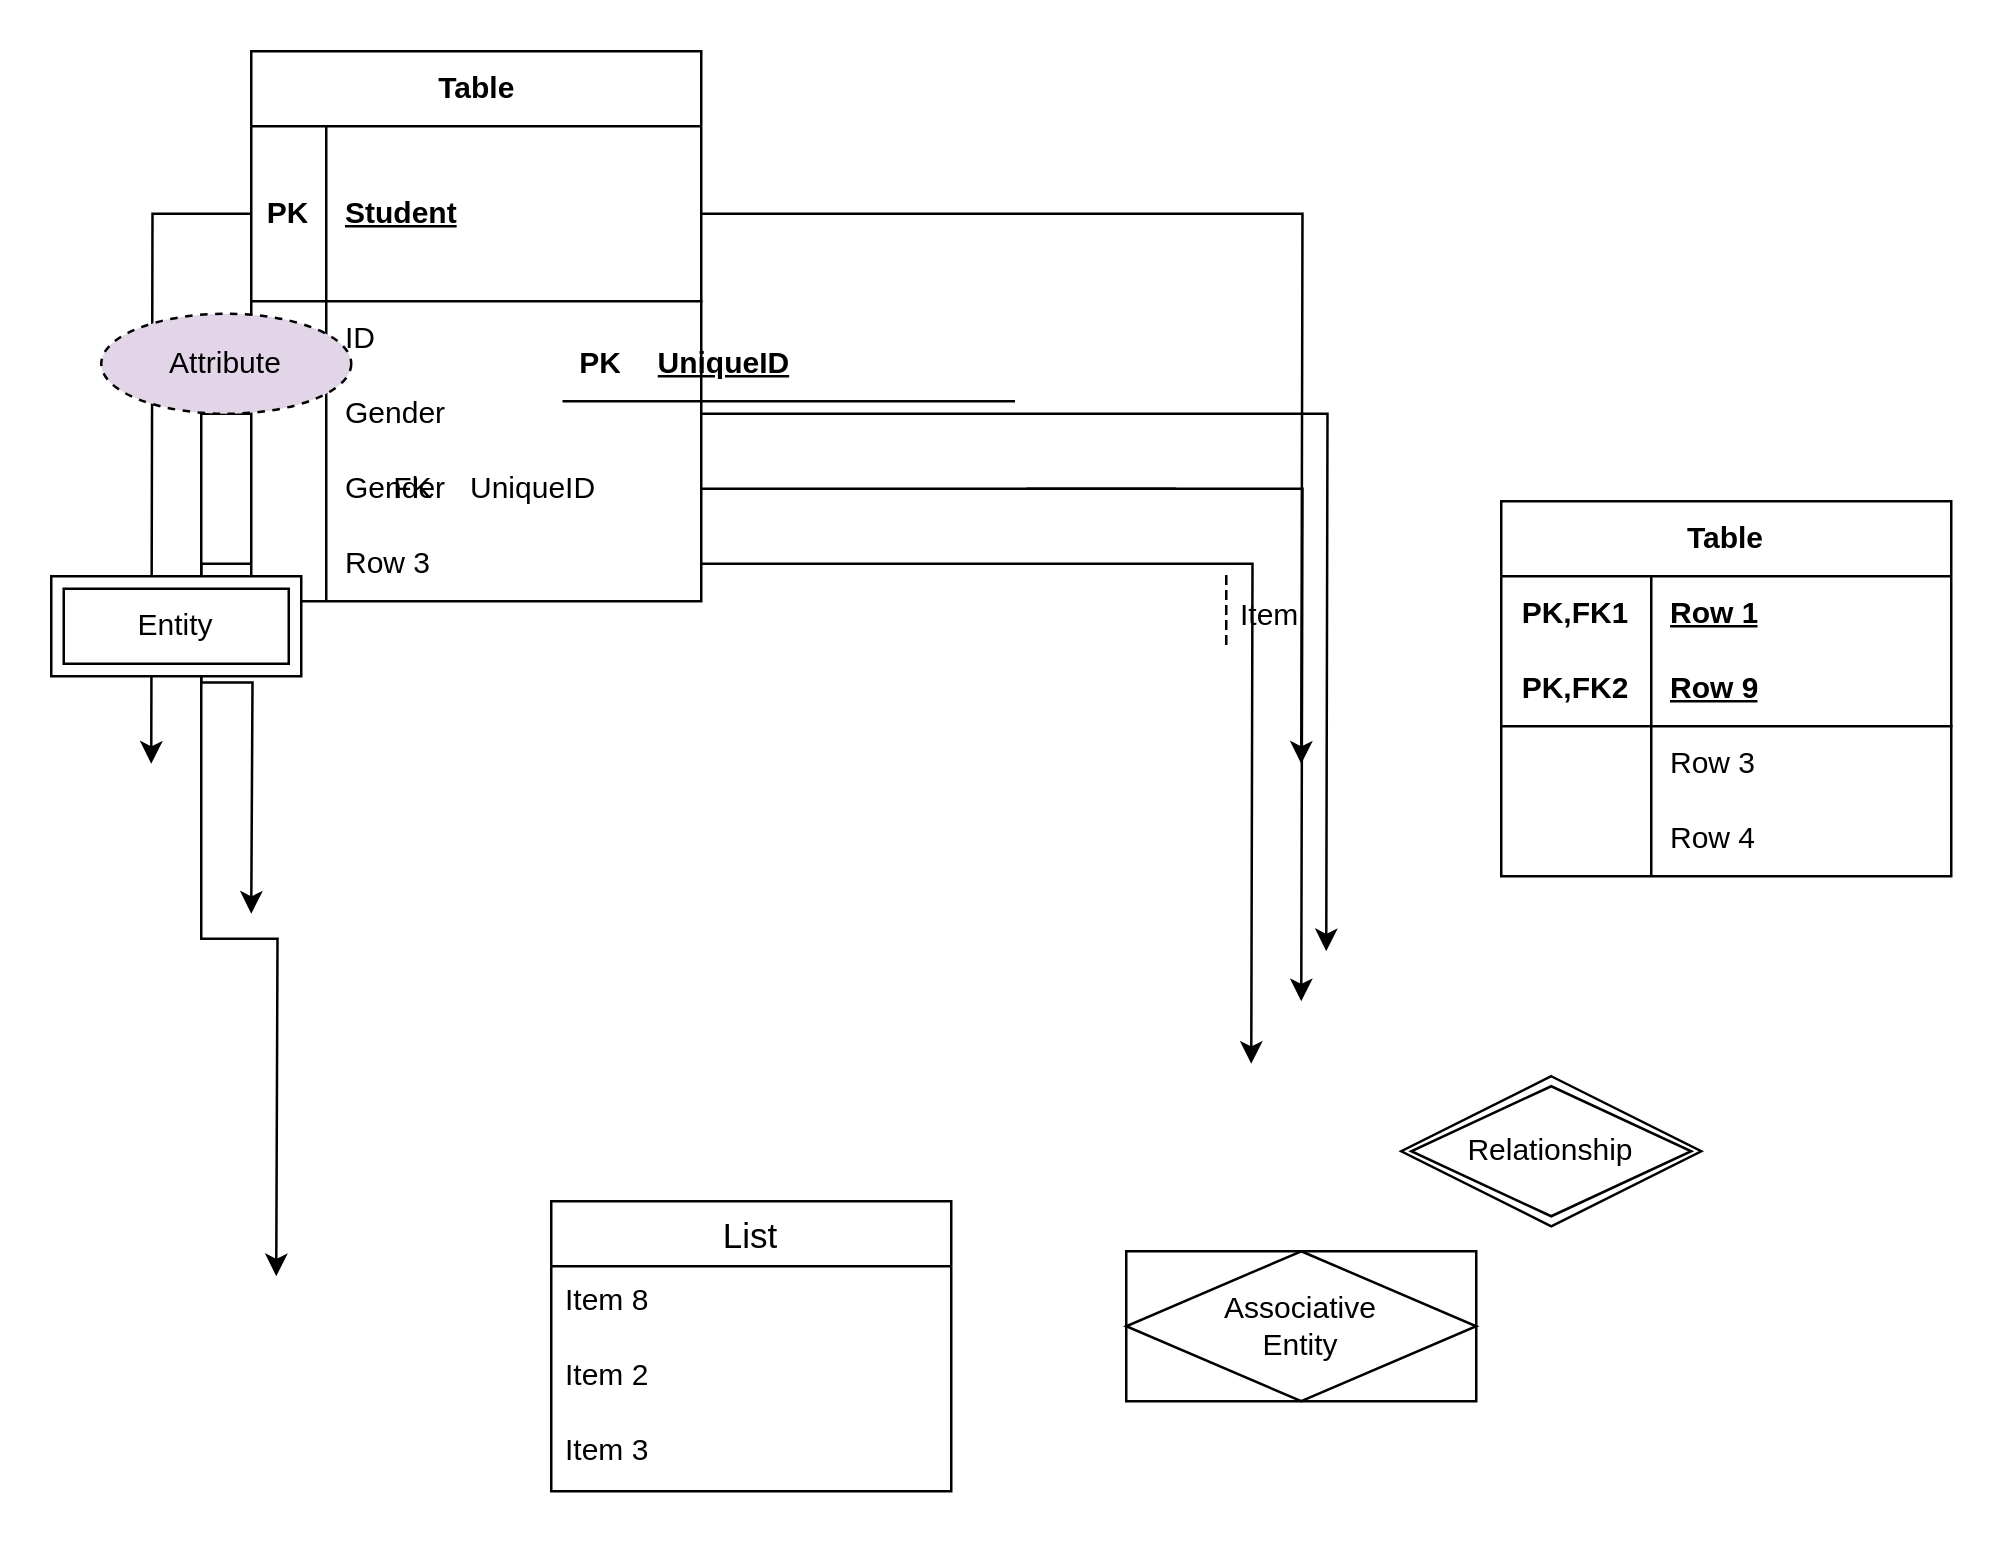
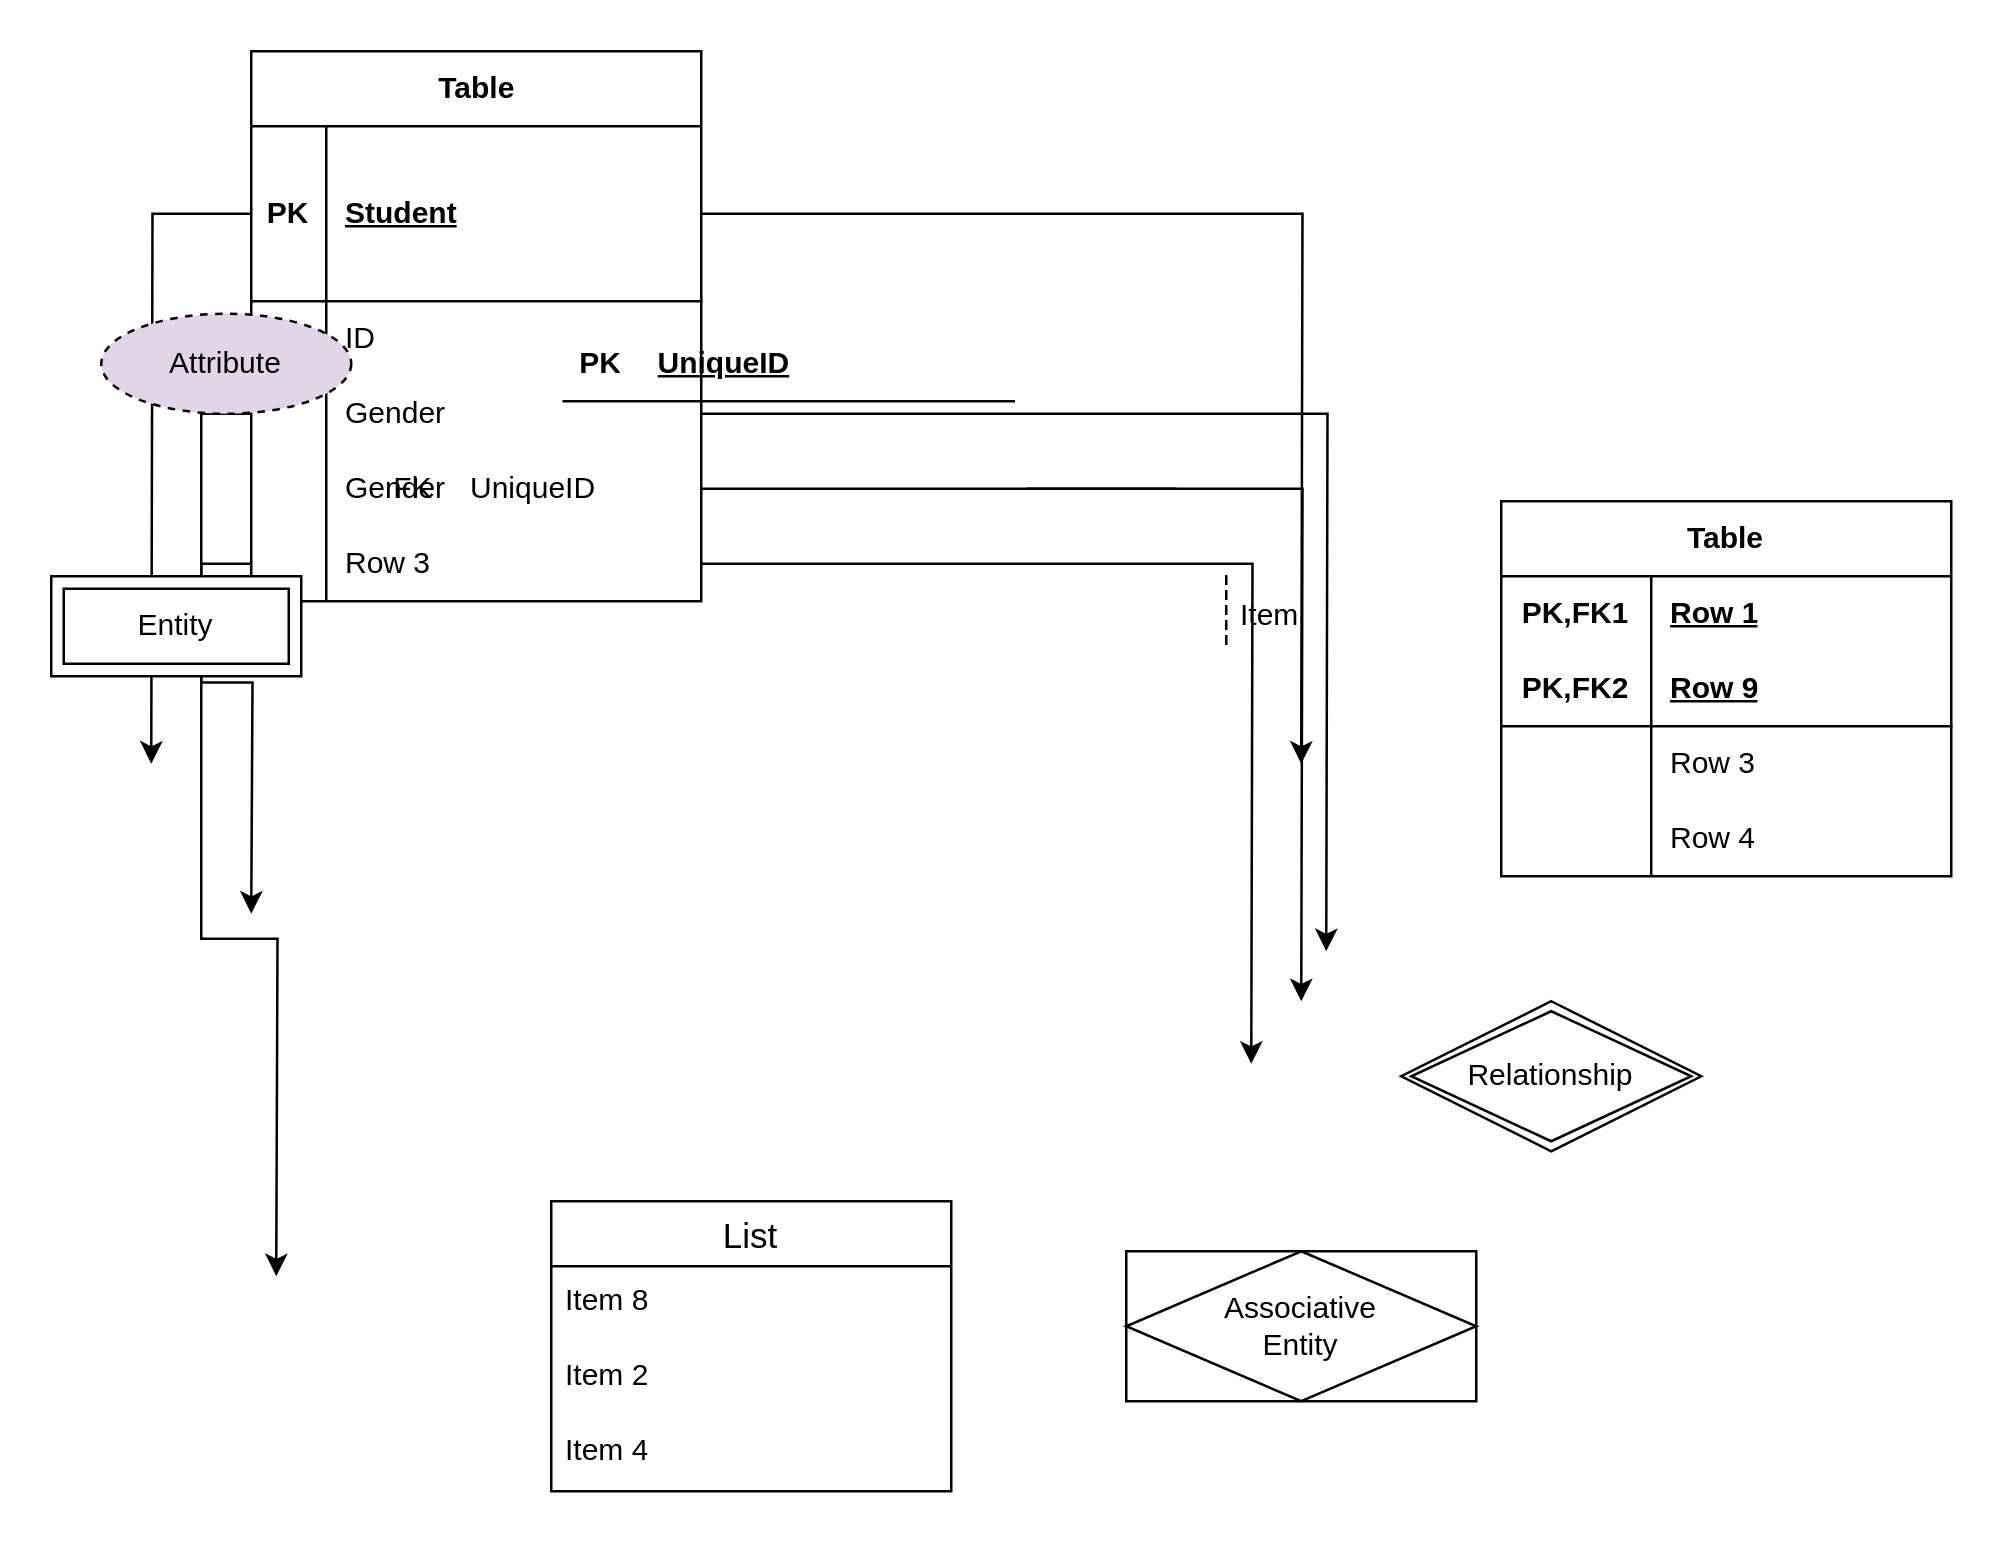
node "Relationship": moved (1551, 1151) -> (1551, 1076)
node "Item 3": label "Item 3" -> "Item 4"
